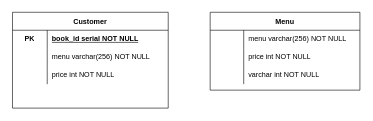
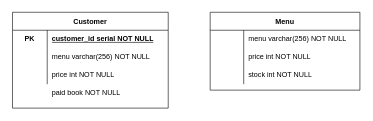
node "book_id serial NOT NULL": label "book_id serial NOT NULL" -> "customer_id serial NOT NULL"
node "varchar int NOT NULL": label "varchar int NOT NULL" -> "stock int NOT NULL"
node "paid book NOT NULL": added
